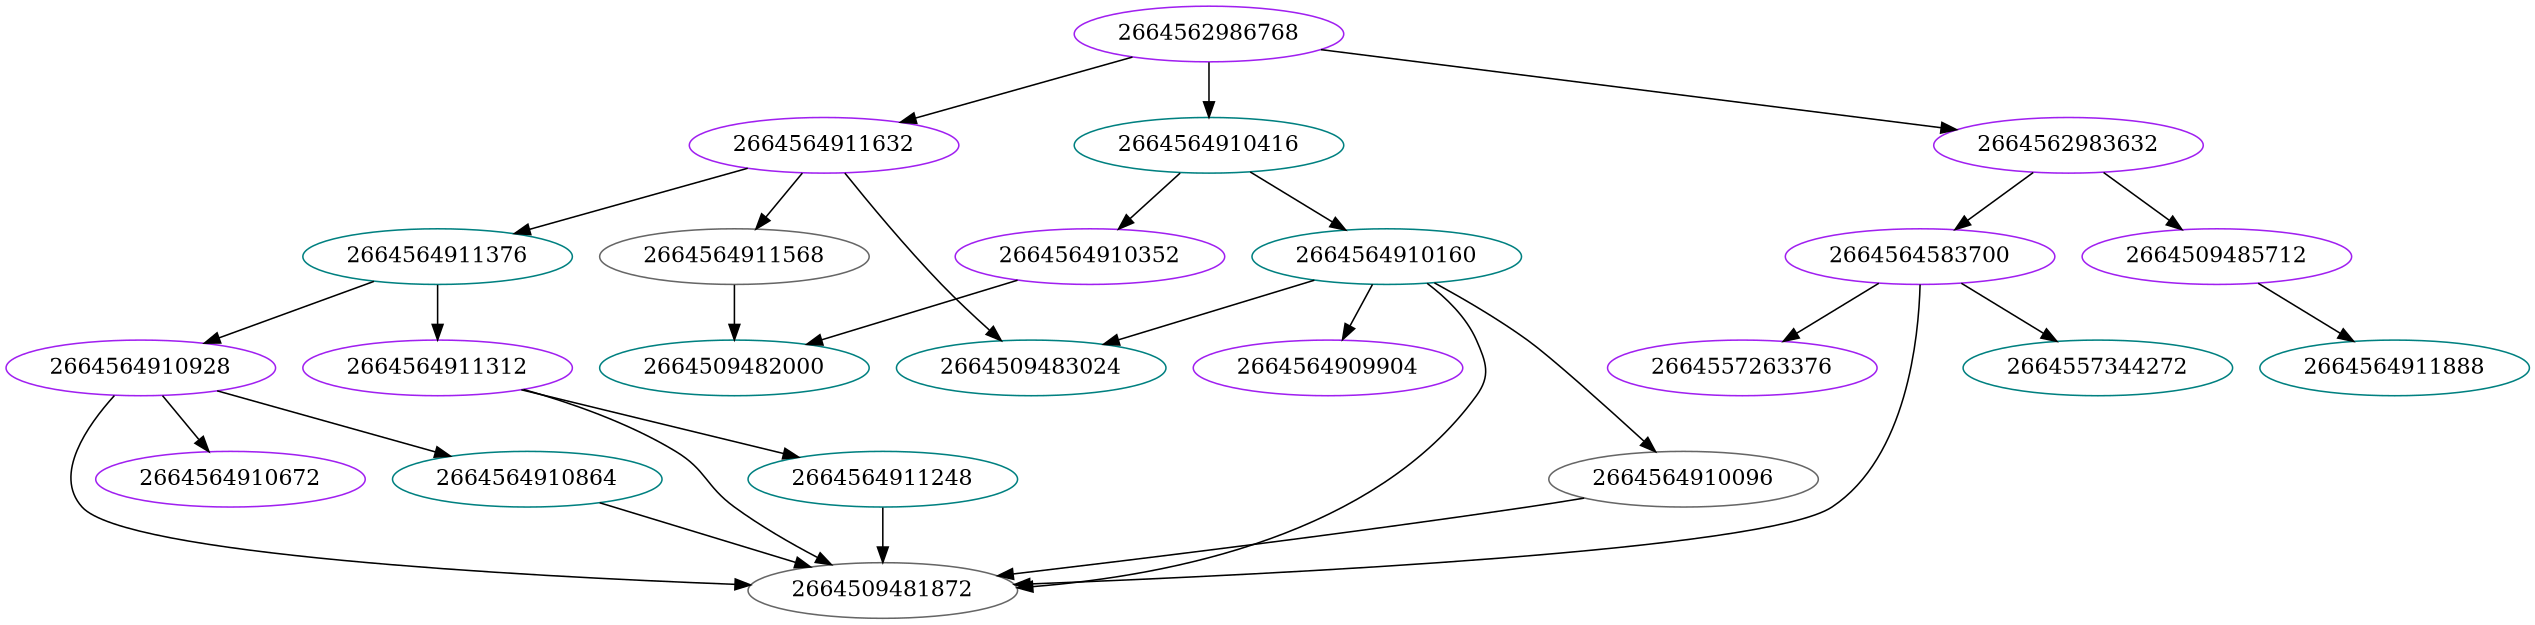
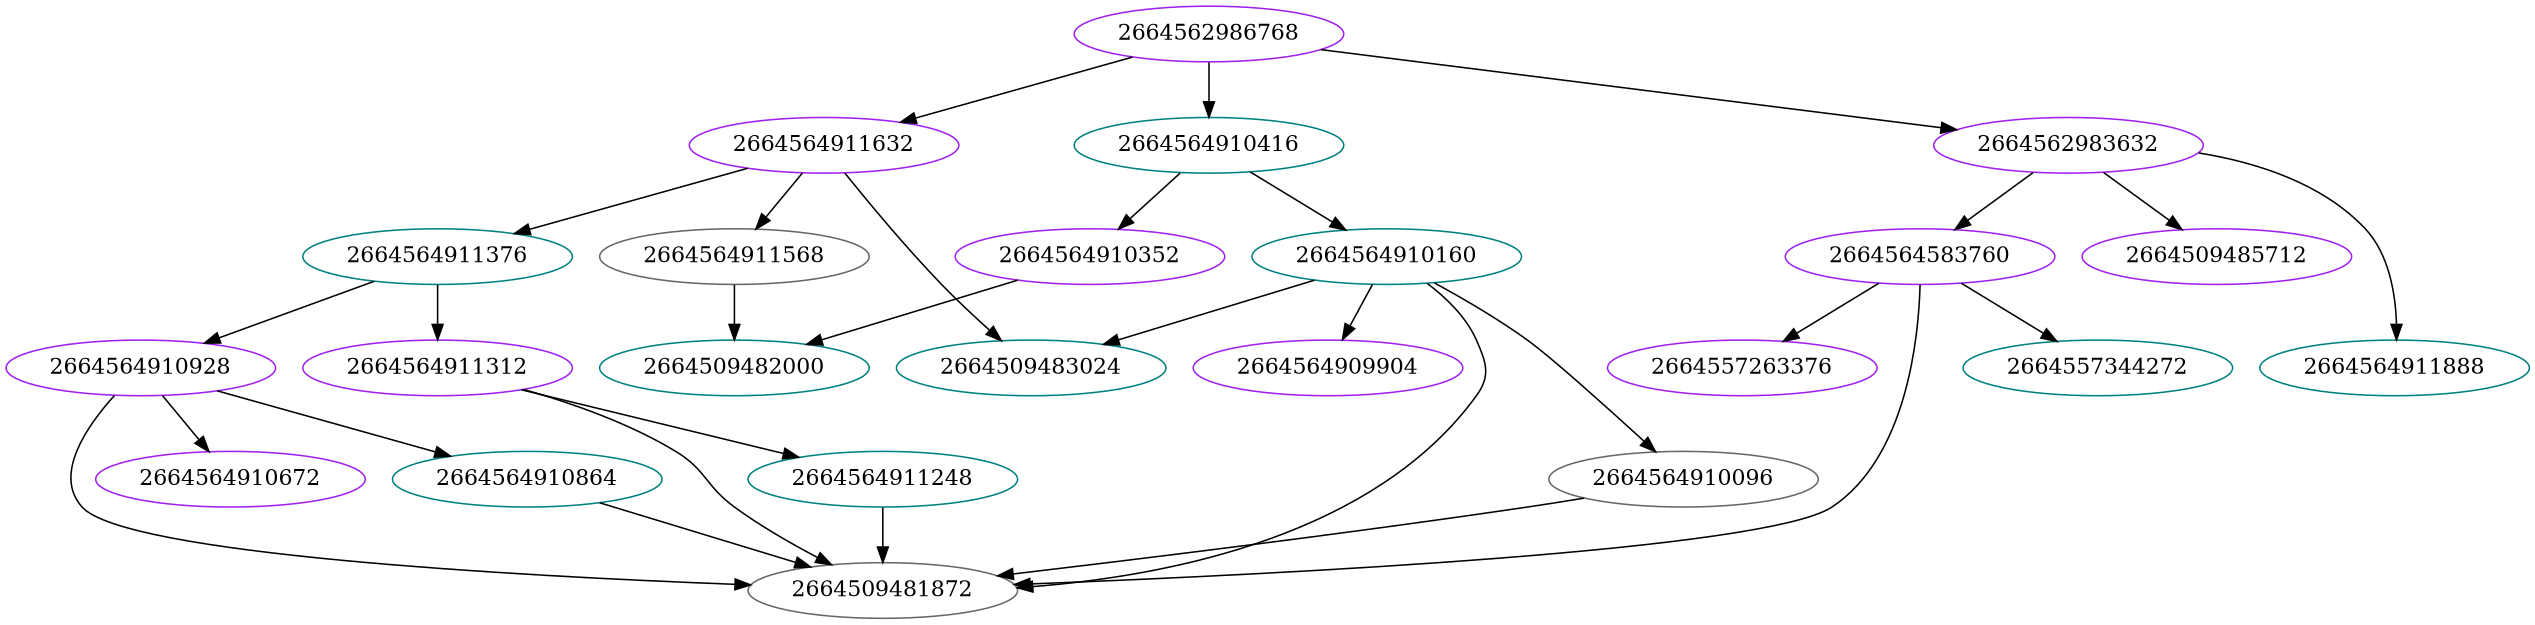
node "2664564583700": label "2664564583700" -> "2664564583760"
edge "2664509485712" -> "2664564911888": now "2664562983632" -> "2664564911888"
